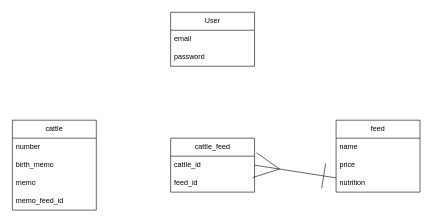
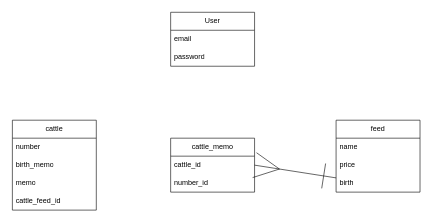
node "cattle_feed": label "cattle_feed" -> "cattle_memo"
node "feed_id": label "feed_id" -> "number_id"
node "nutrition": label "nutrition" -> "birth"
node "memo_feed_id": label "memo_feed_id" -> "cattle_feed_id"
